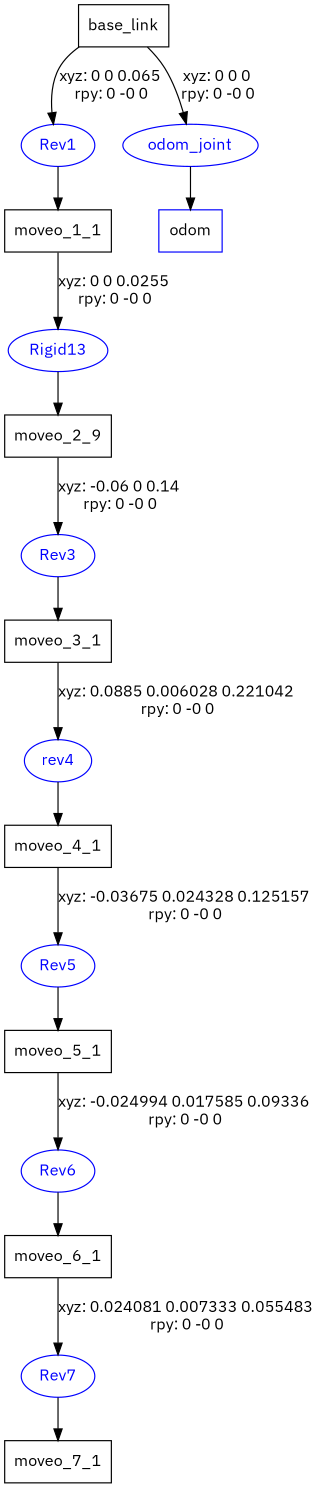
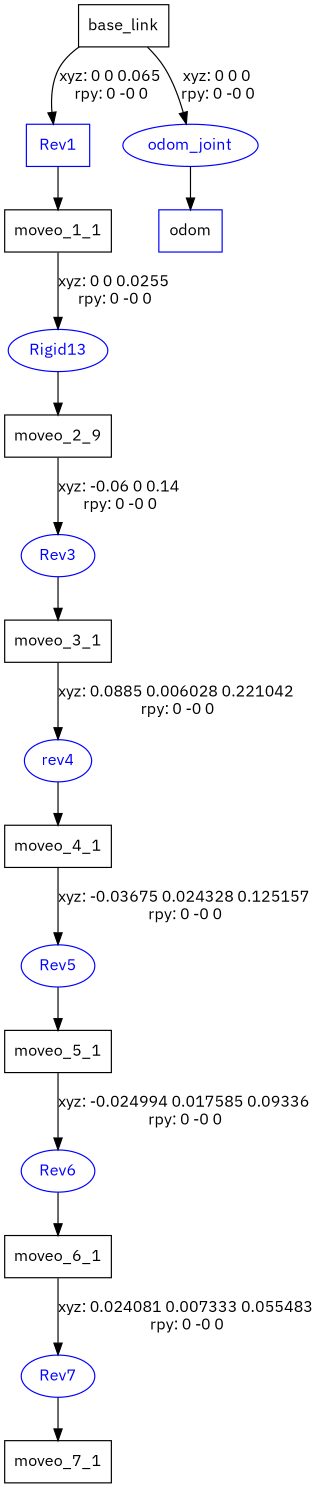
node "Rev1": shape ellipse -> box
